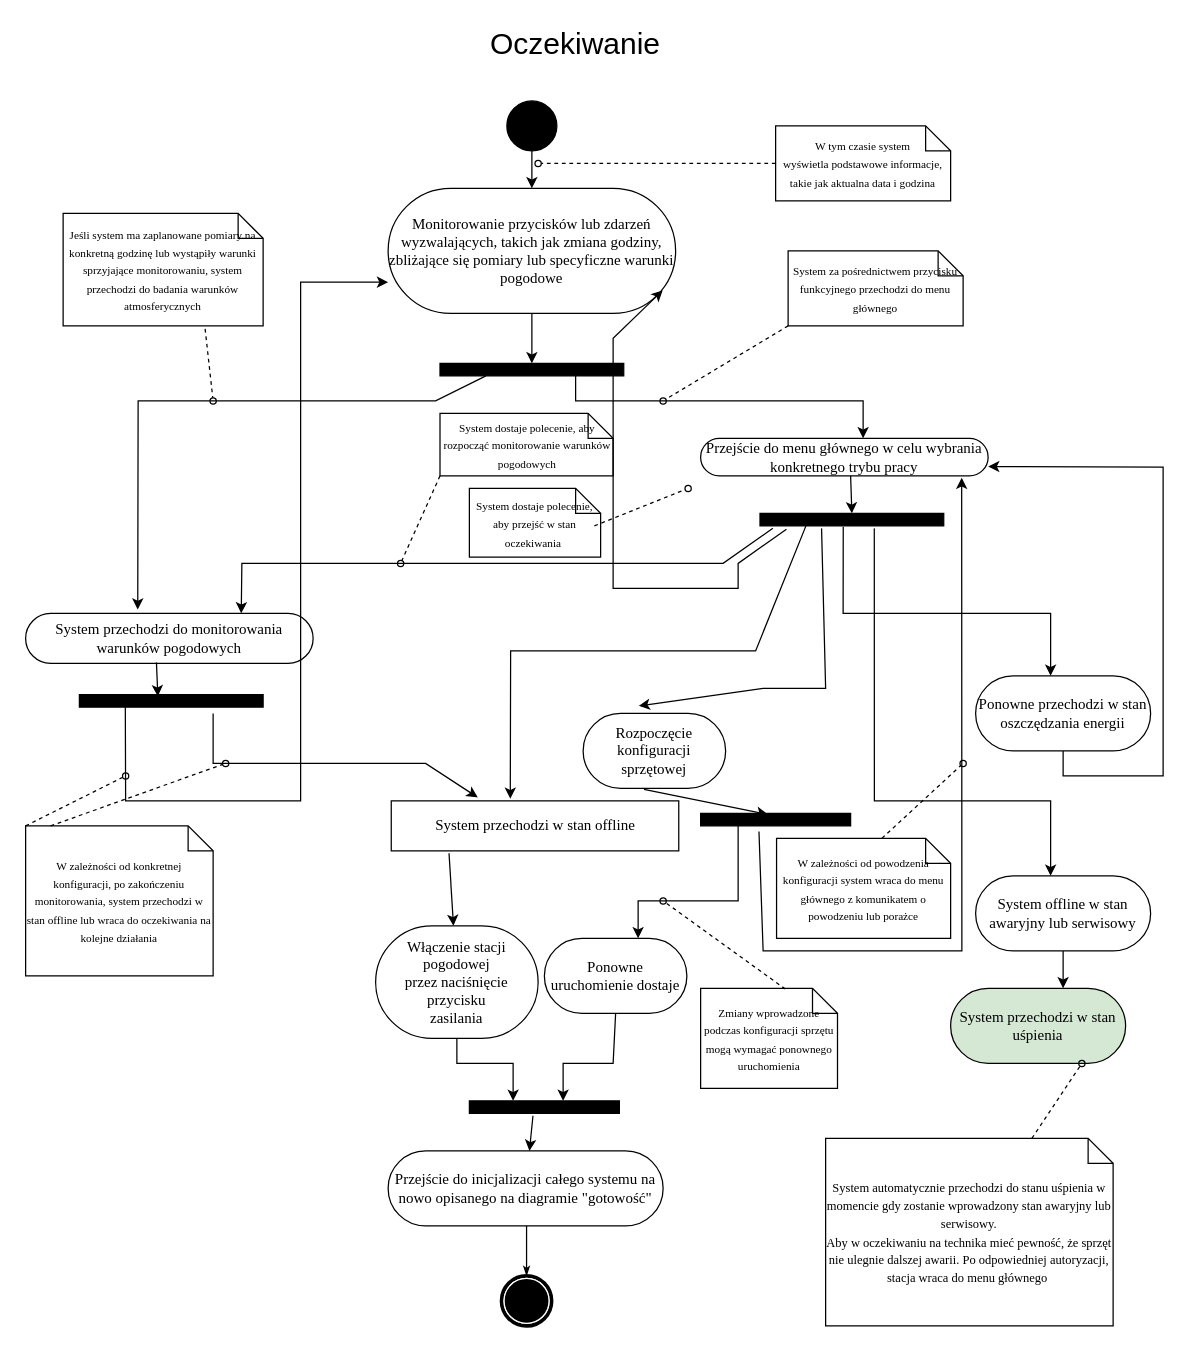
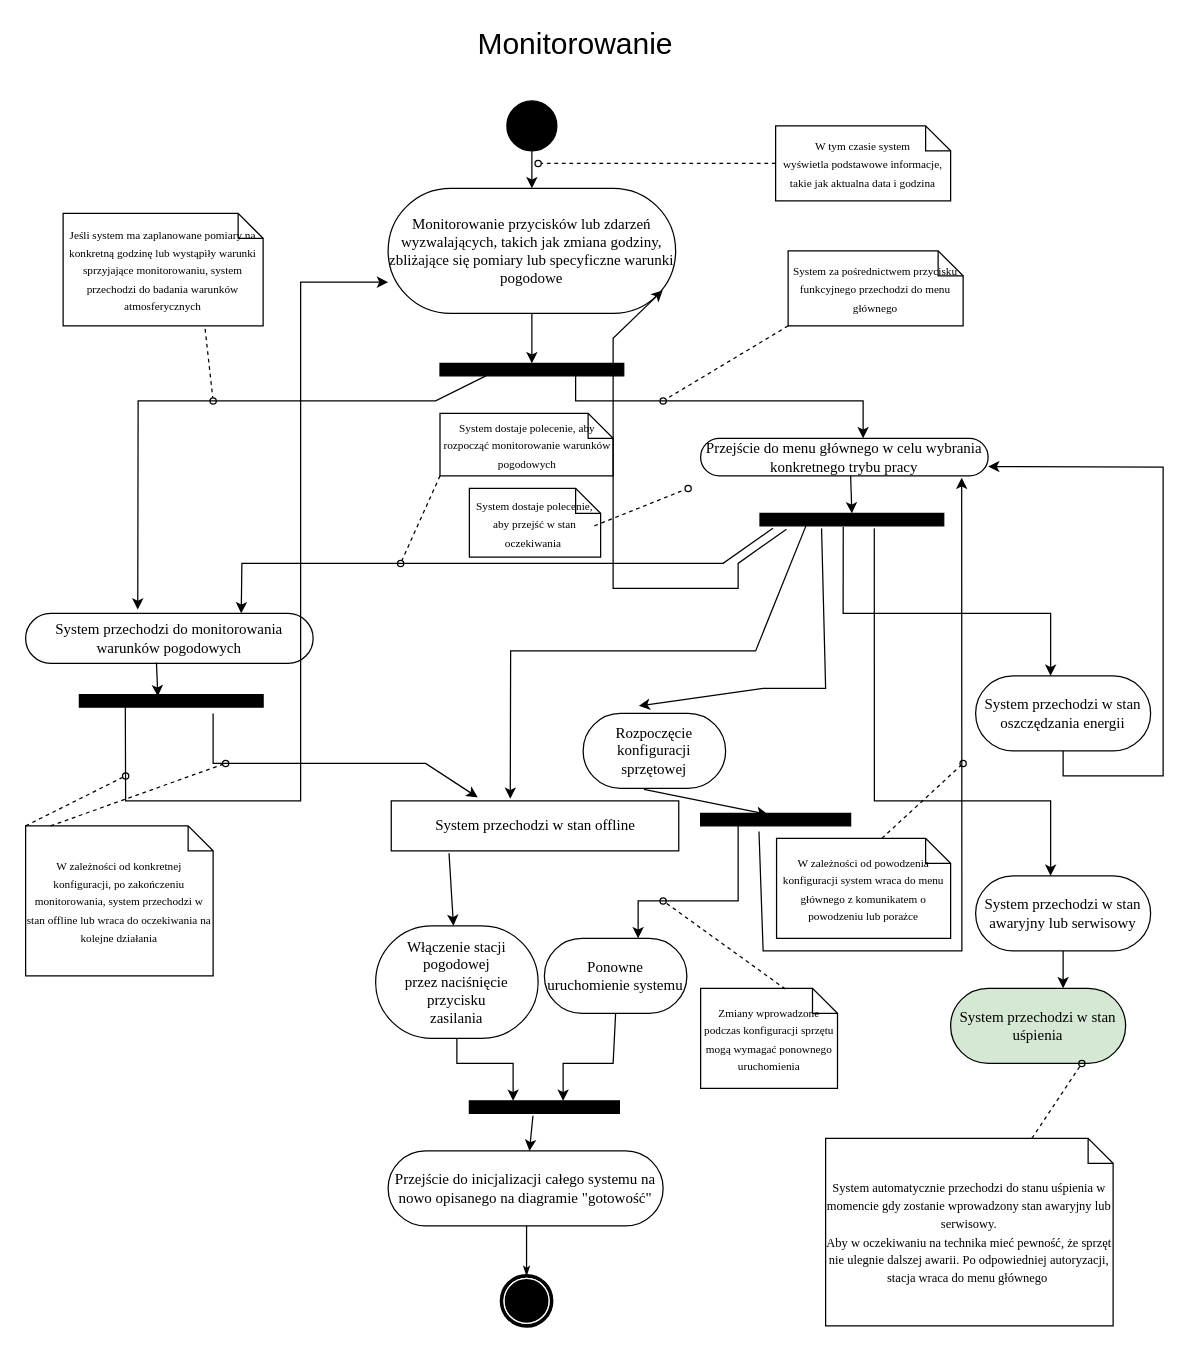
node "Oczekiwanie": label "Oczekiwanie" -> "Monitorowanie"
node "Ponowne przechodzi w stan oszczędzania energii": label "Ponowne przechodzi w stan oszczędzania energii" -> "System przechodzi w stan oszczędzania energii"
node "System offline w stan awaryjny lub serwisowy": label "System offline w stan awaryjny lub serwisowy" -> "System przechodzi w stan awaryjny lub serwisowy"
node "Ponowne uruchomienie dostaje": label "Ponowne uruchomienie dostaje" -> "Ponowne uruchomienie systemu"
